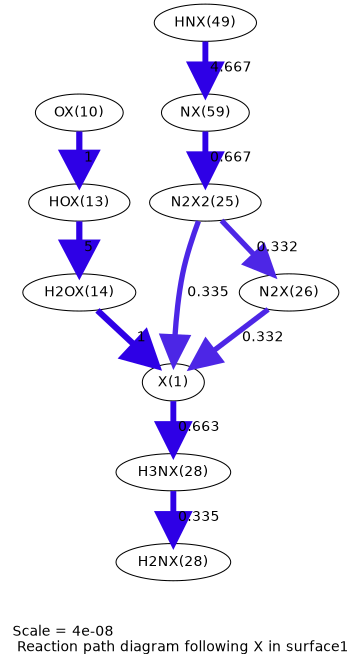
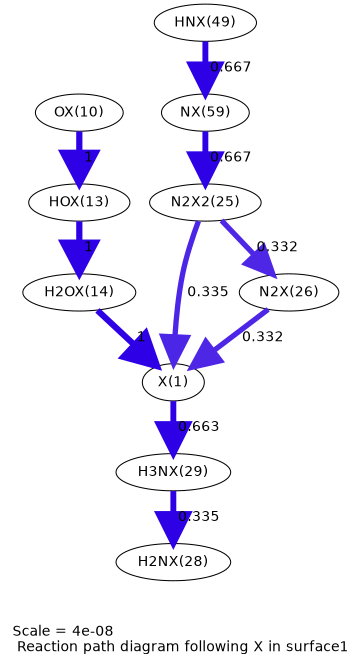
edge "HNX(49)" -> "NX(59)": label " 4.667" -> " 0.667"
edge "HOX(13)" -> "H2OX(14)": label " 5" -> " 1"
node "H3NX(28)": label "H3NX(28)" -> "H3NX(29)"
